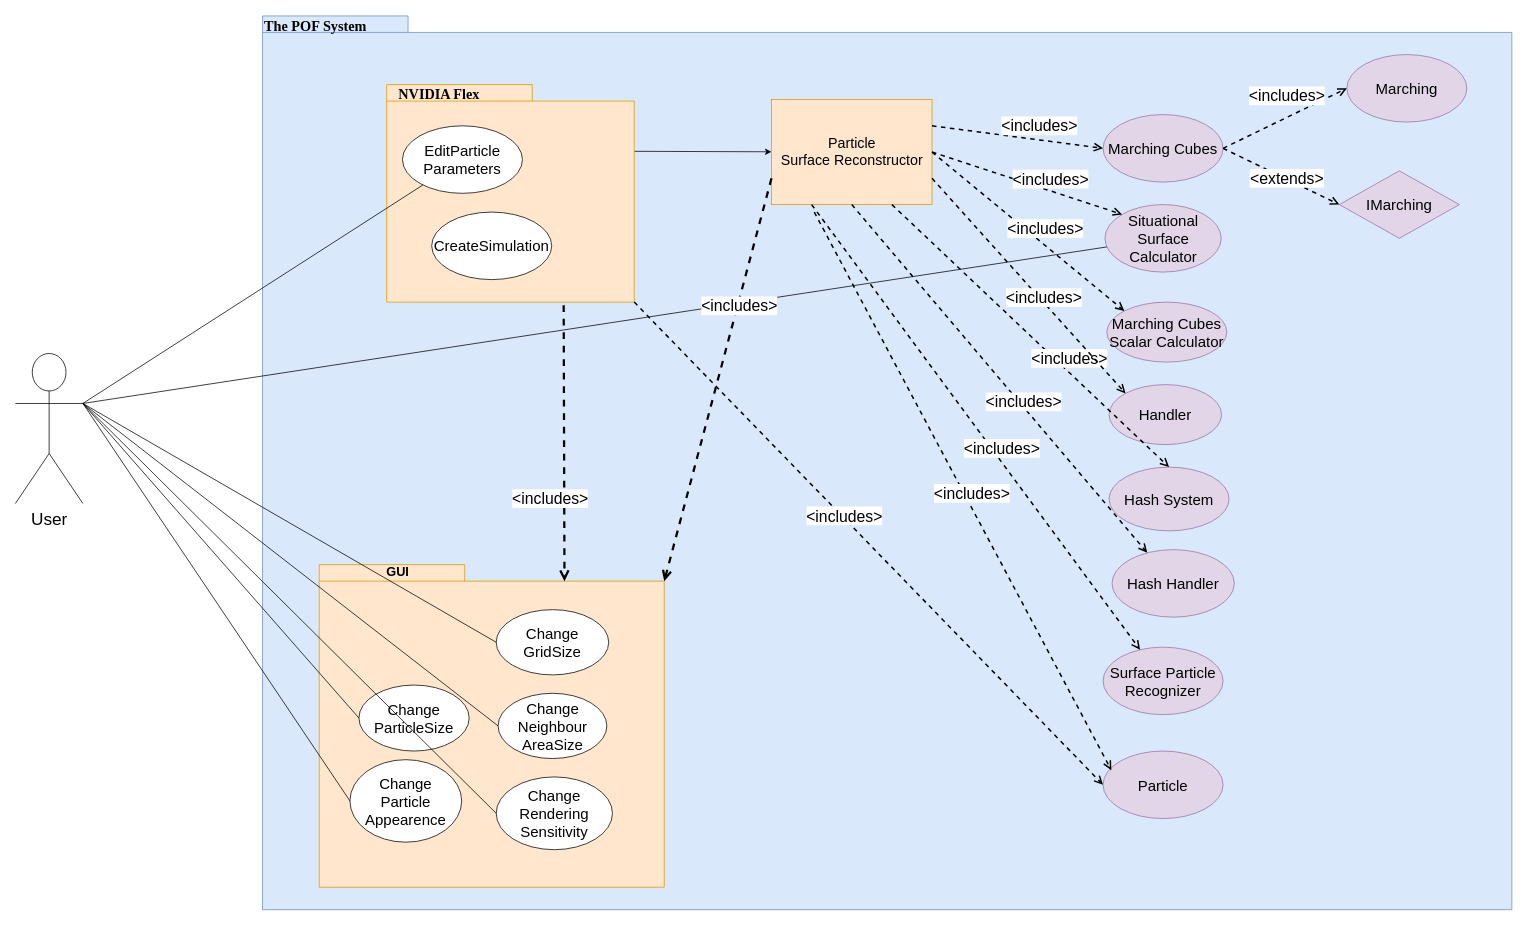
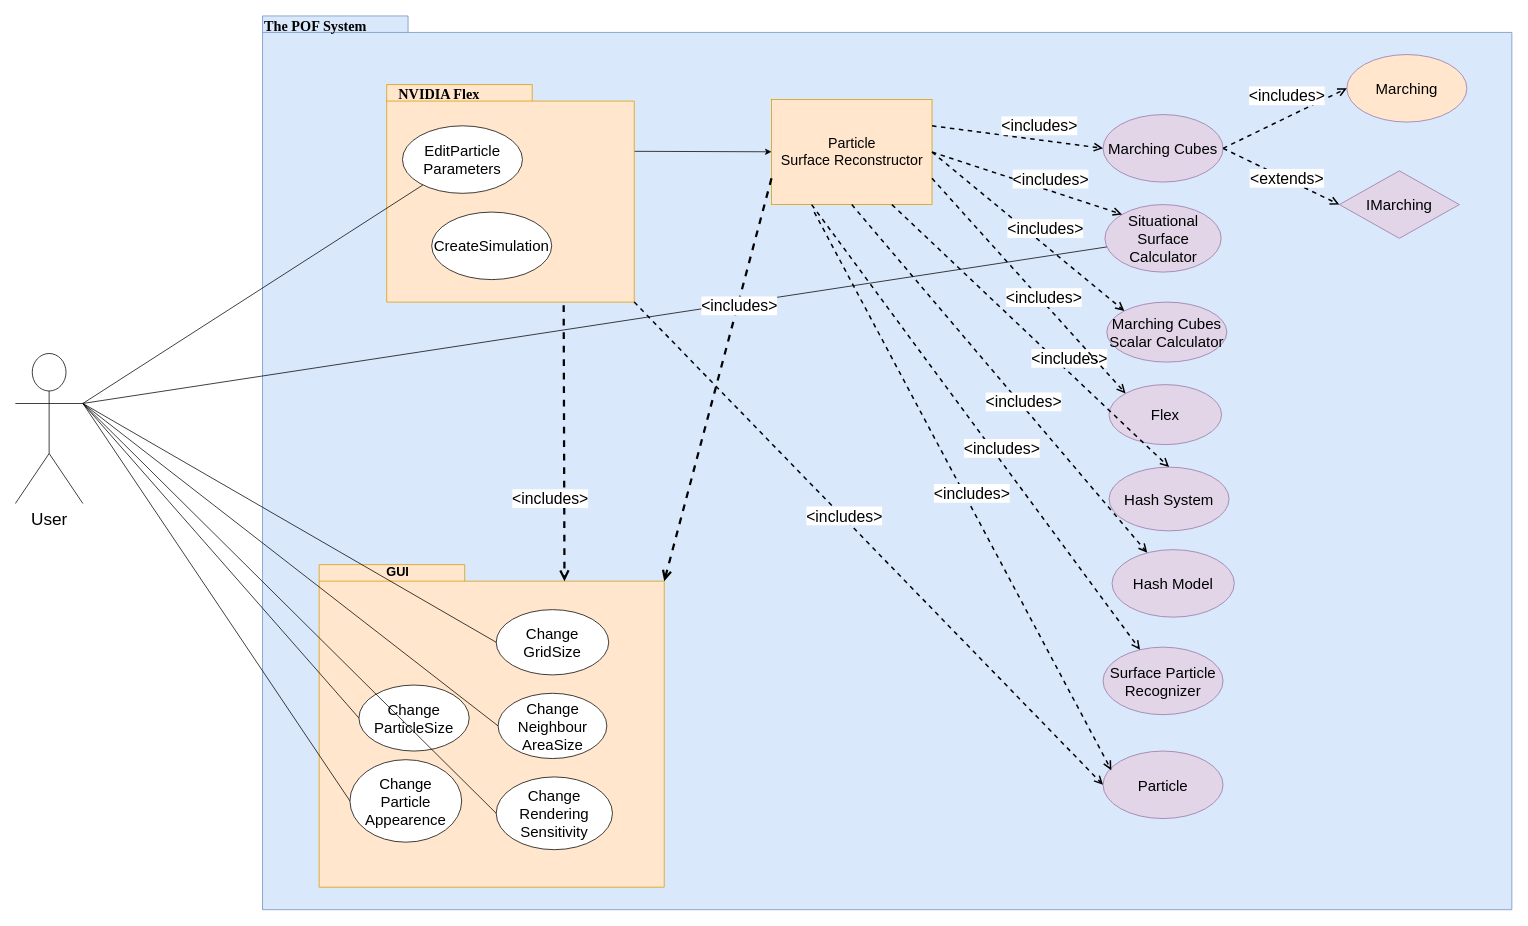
node "Marching": fillcolor #e1d5e7 -> #ffe6cc
node "Handler": label "Handler" -> "Flex"
node "Hash Handler": label "Hash Handler" -> "Hash Model"
